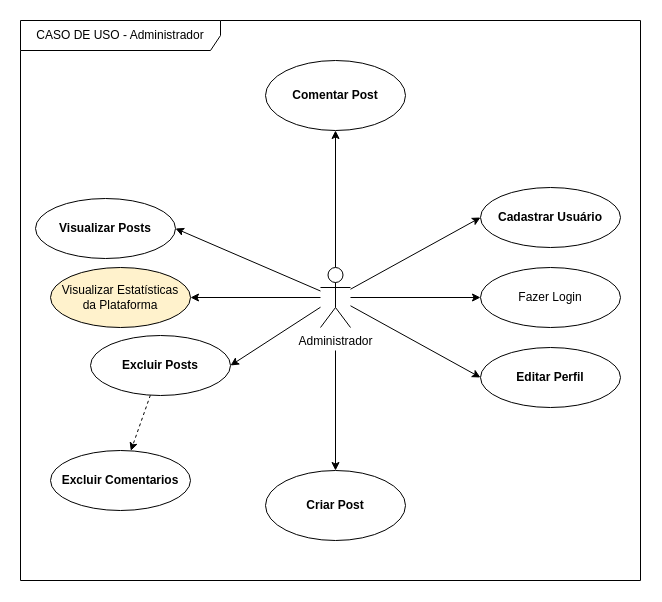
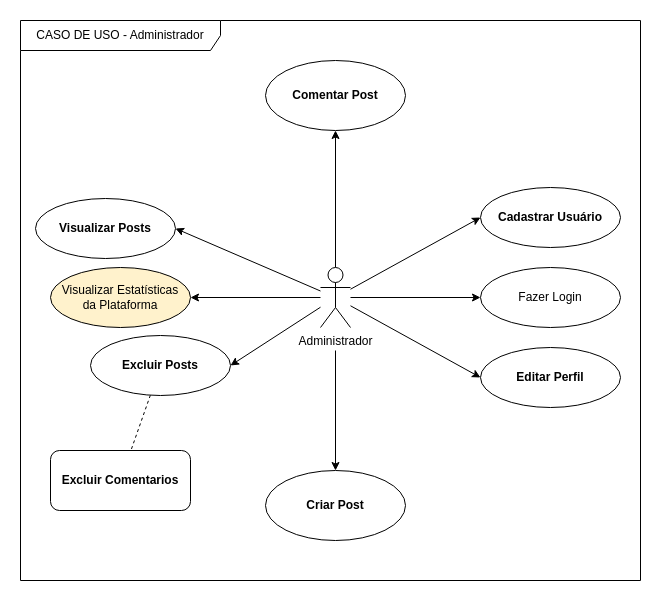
edge "Excluir Posts" -> "Excluir Comentarios": arrowhead classic -> none
node "Excluir Comentarios": shape ellipse -> rounded rectangle
